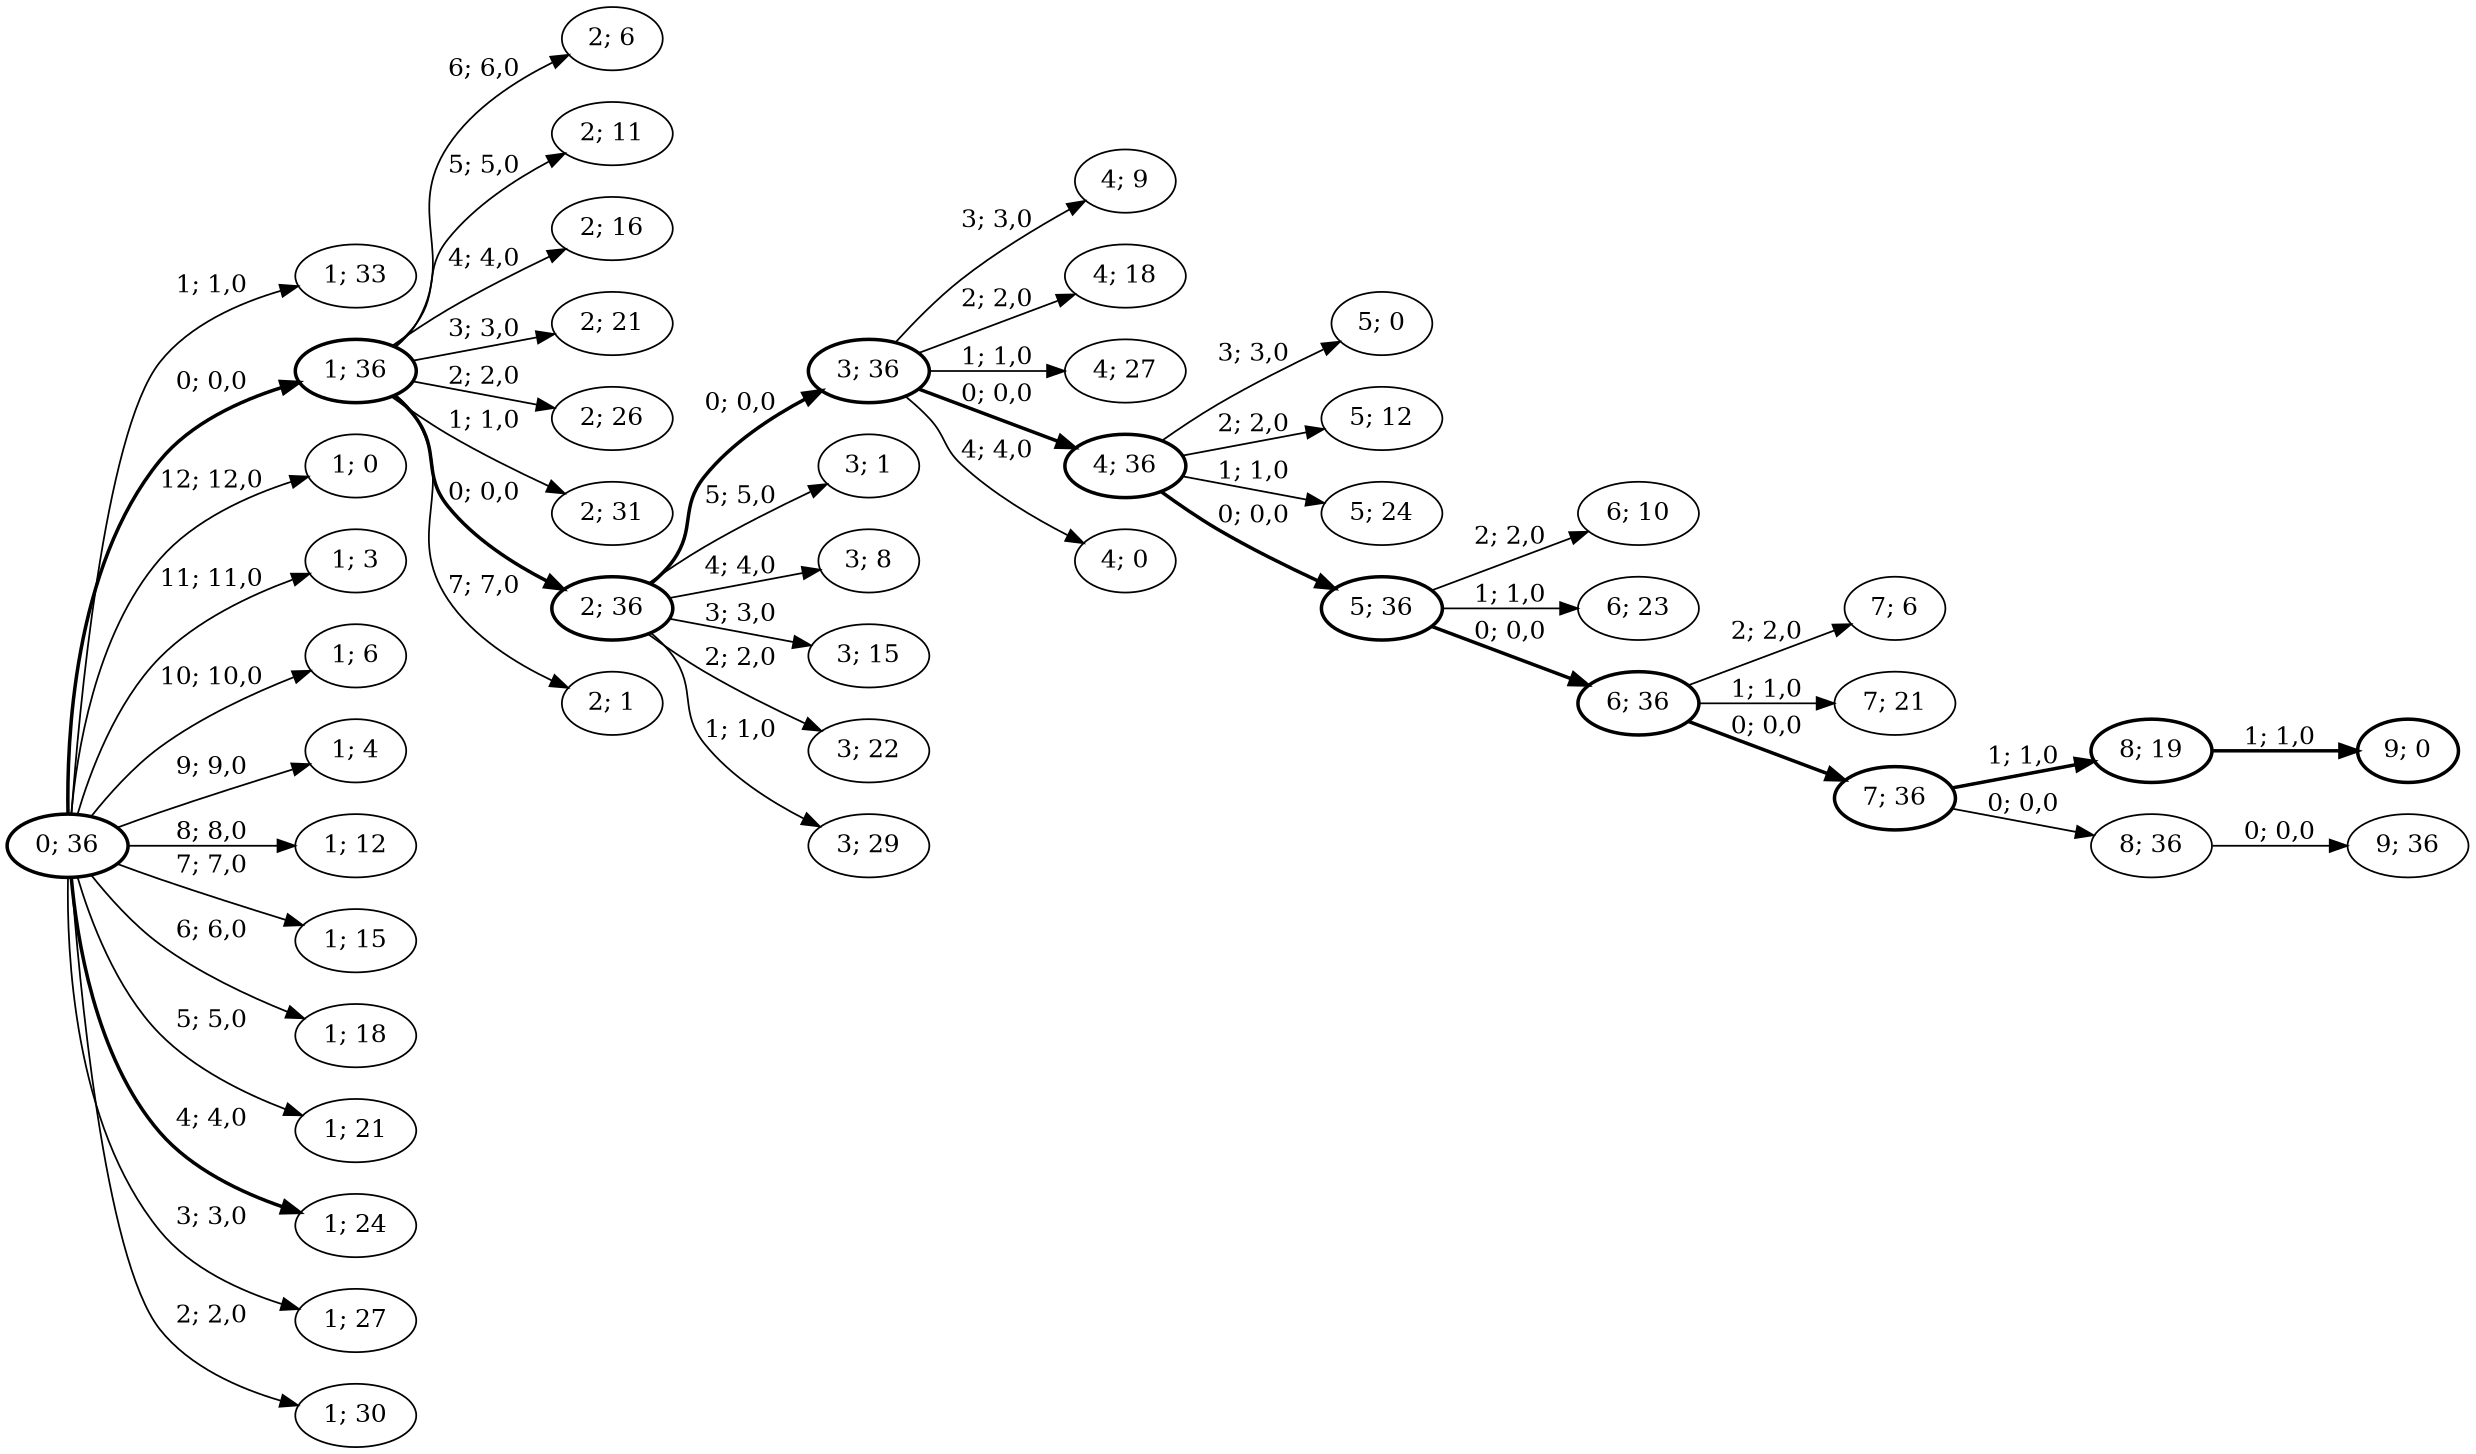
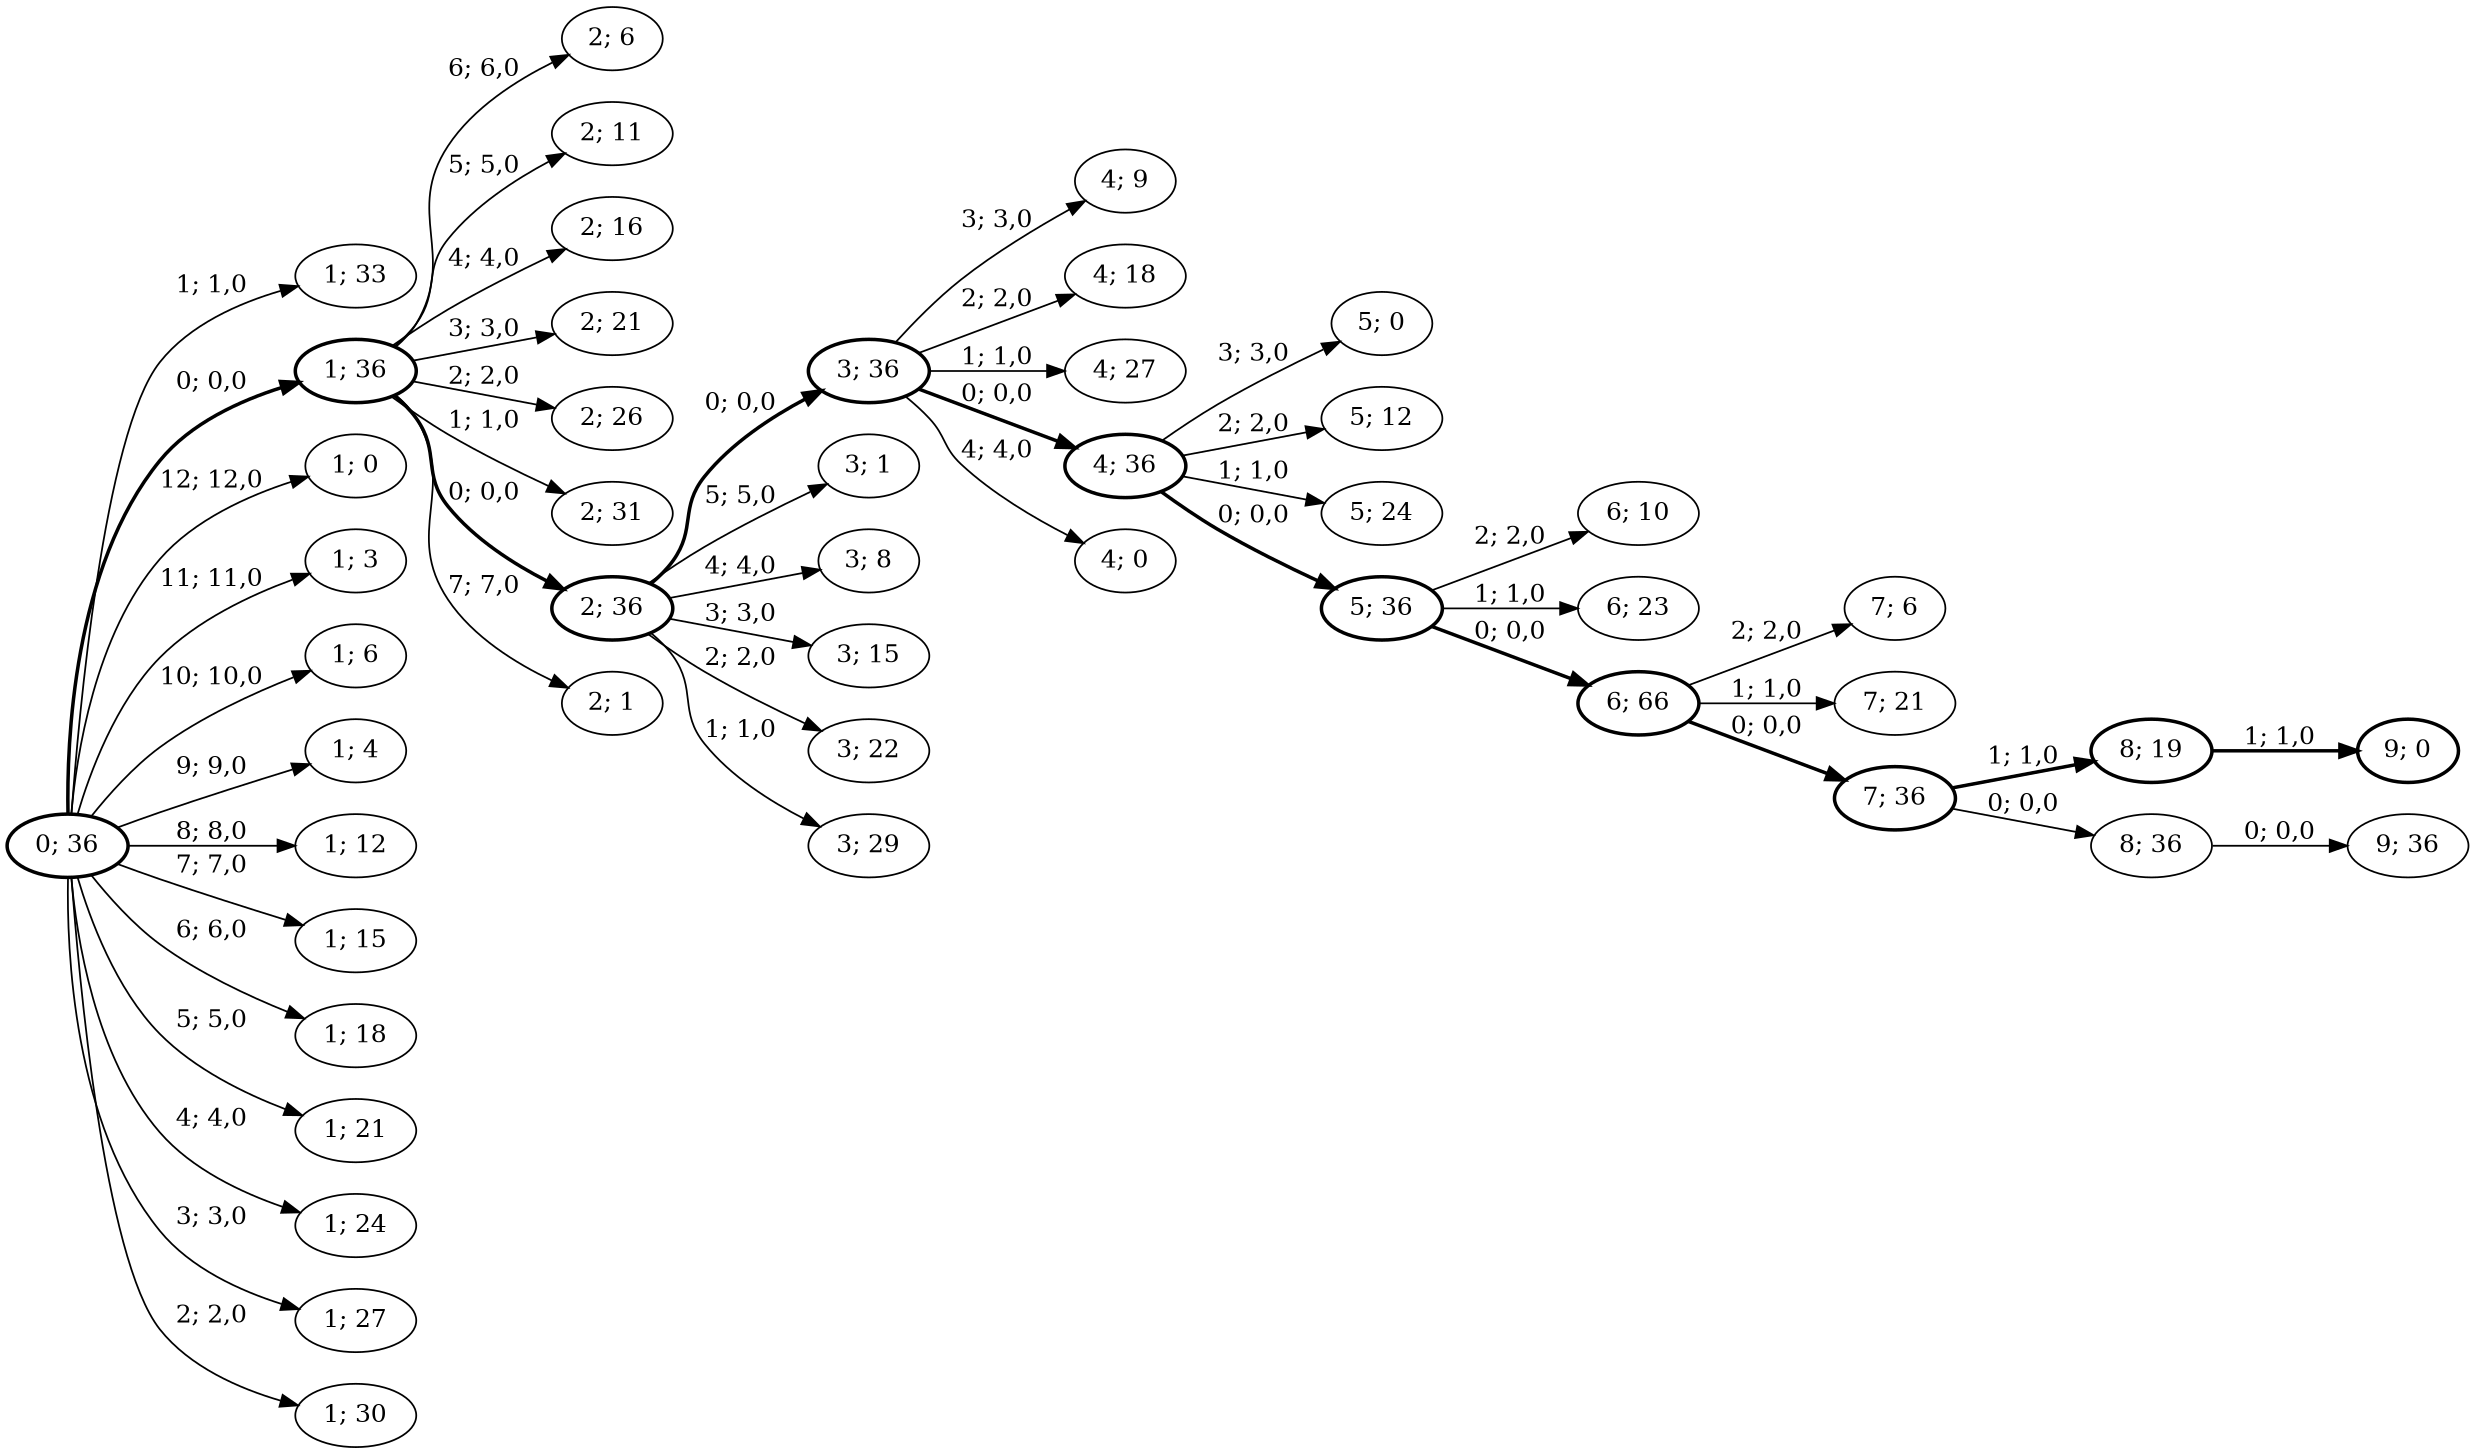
node "6; 36": label "6; 36" -> "6; 66"
edge "0; 36" -> "1; 24": style bold -> solid
